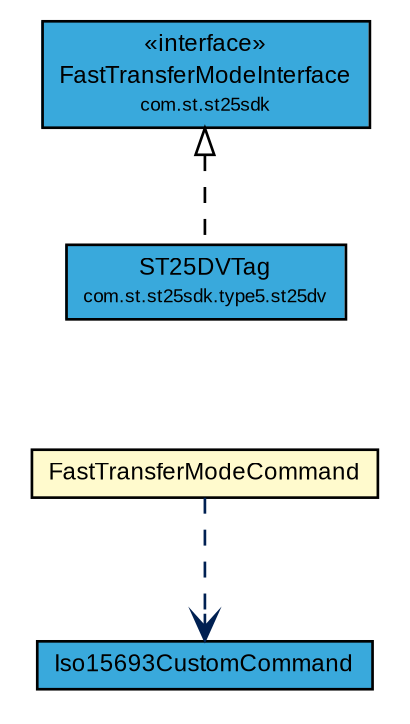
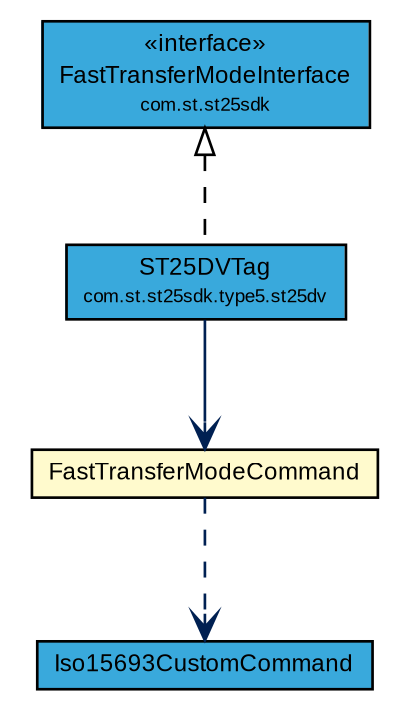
edge "ST25DVTag" -> "FastTransferModeCommand": added
